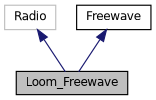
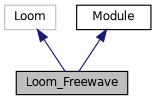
node "Radio": label "Radio" -> "Loom"
node "Freewave": label "Freewave" -> "Module"
